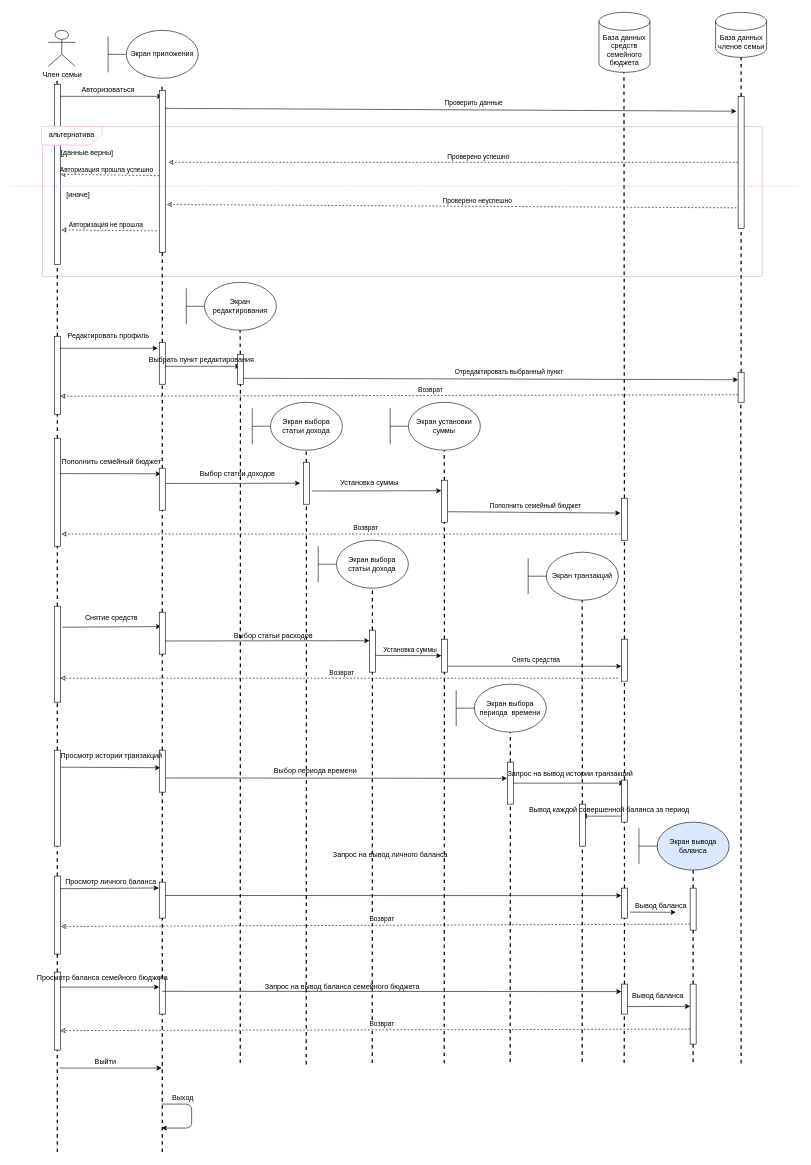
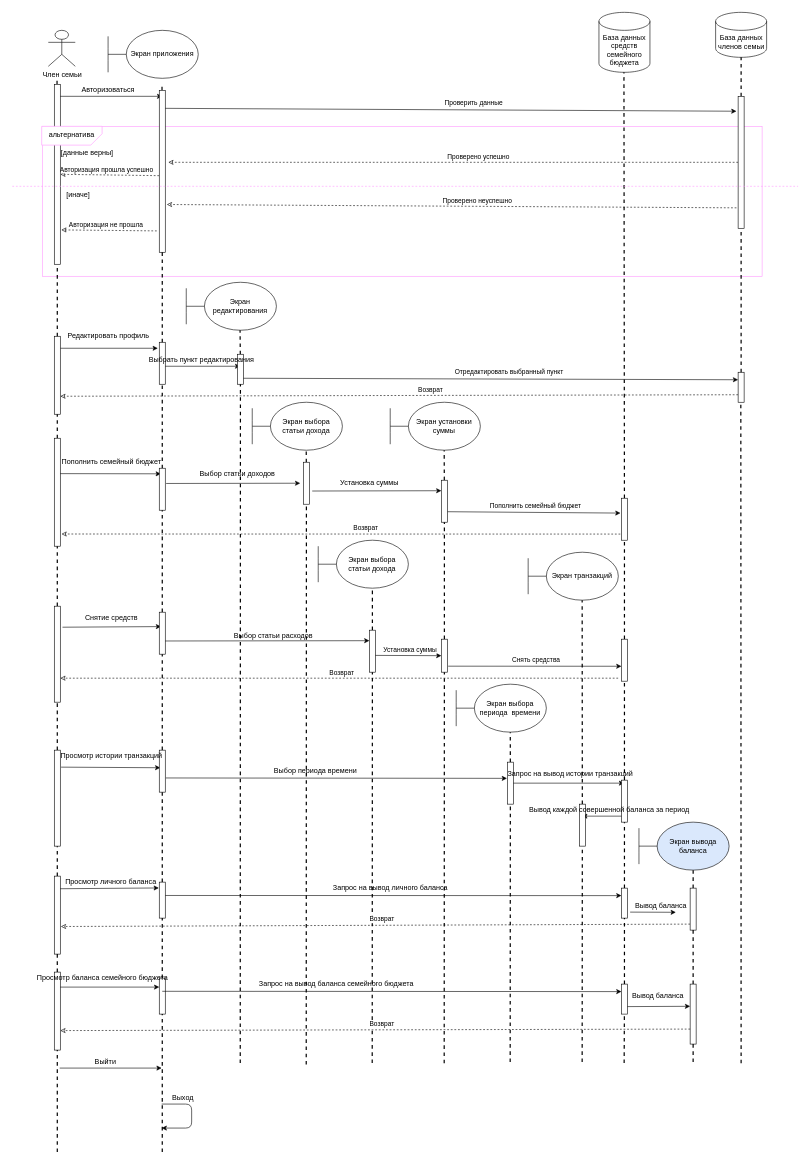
node "Запрос на вывод личного баланса": moved (390, 855) -> (390, 888)
node "Запрос на вывод баланса семейного бюджета": moved (342, 987) -> (336, 984)
